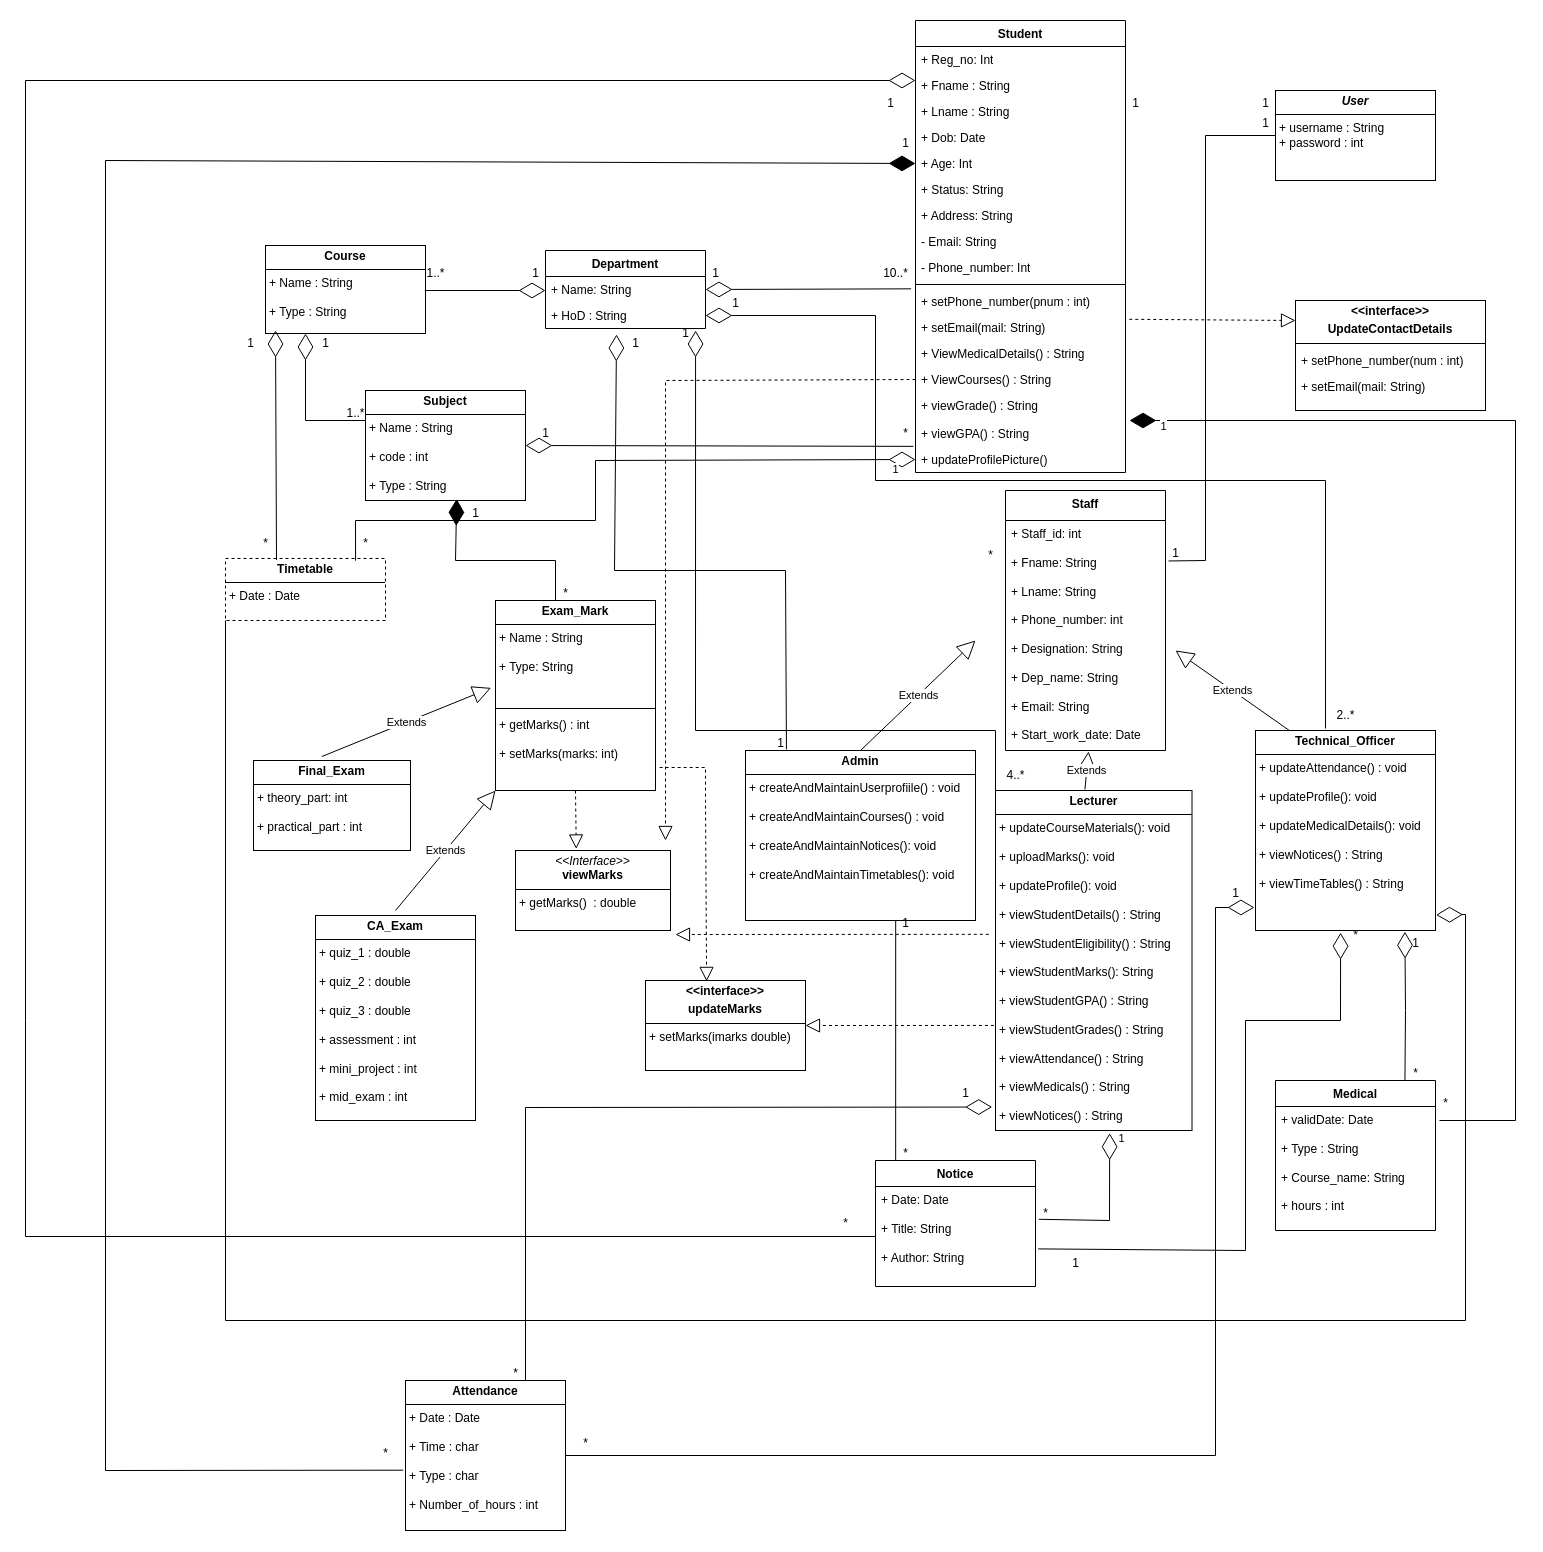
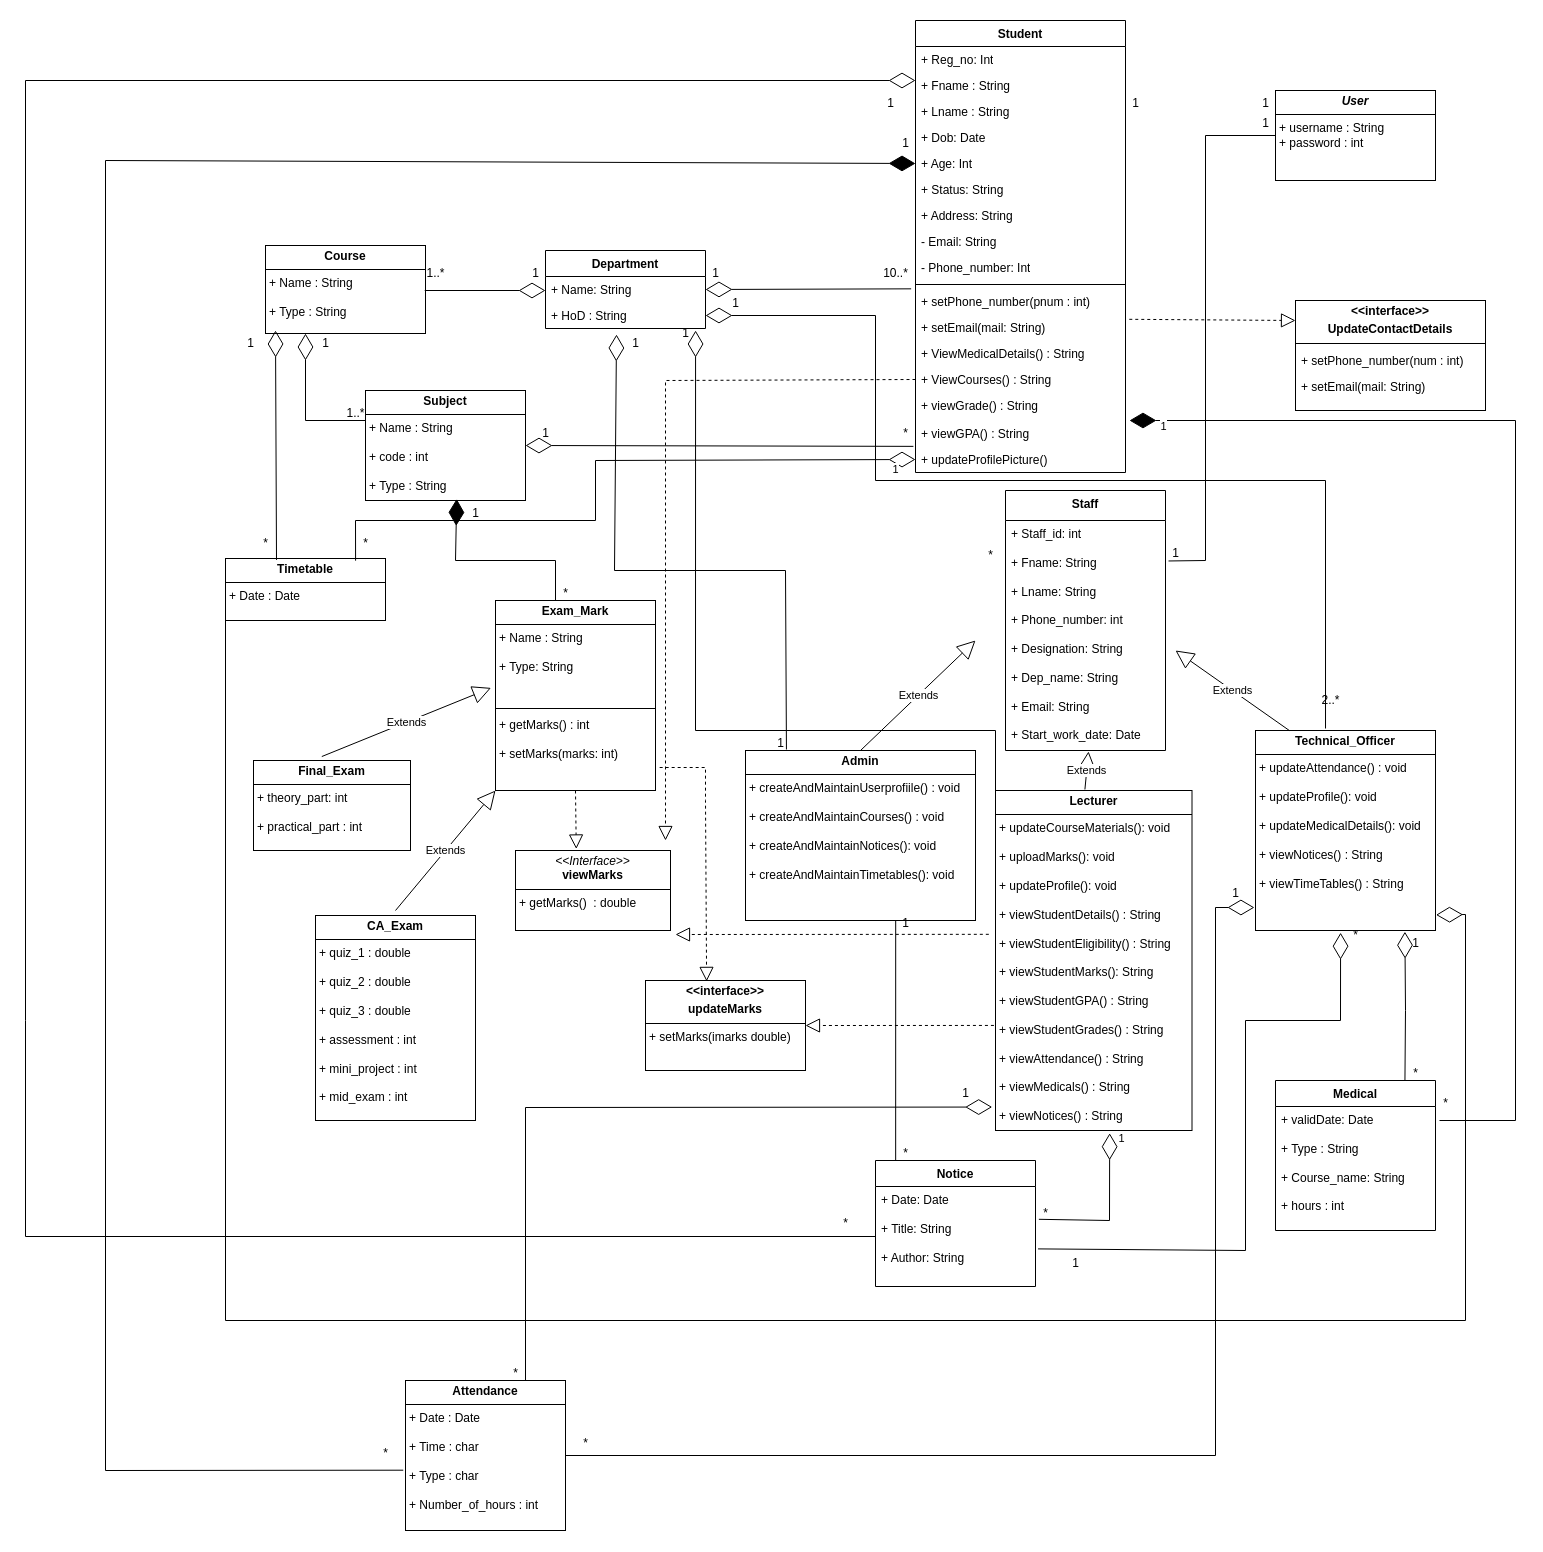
node "Timetable + Date : Date": style dashed -> solid
node "2..*": moved (1346, 716) -> (1331, 701)
node "4..*": removed
